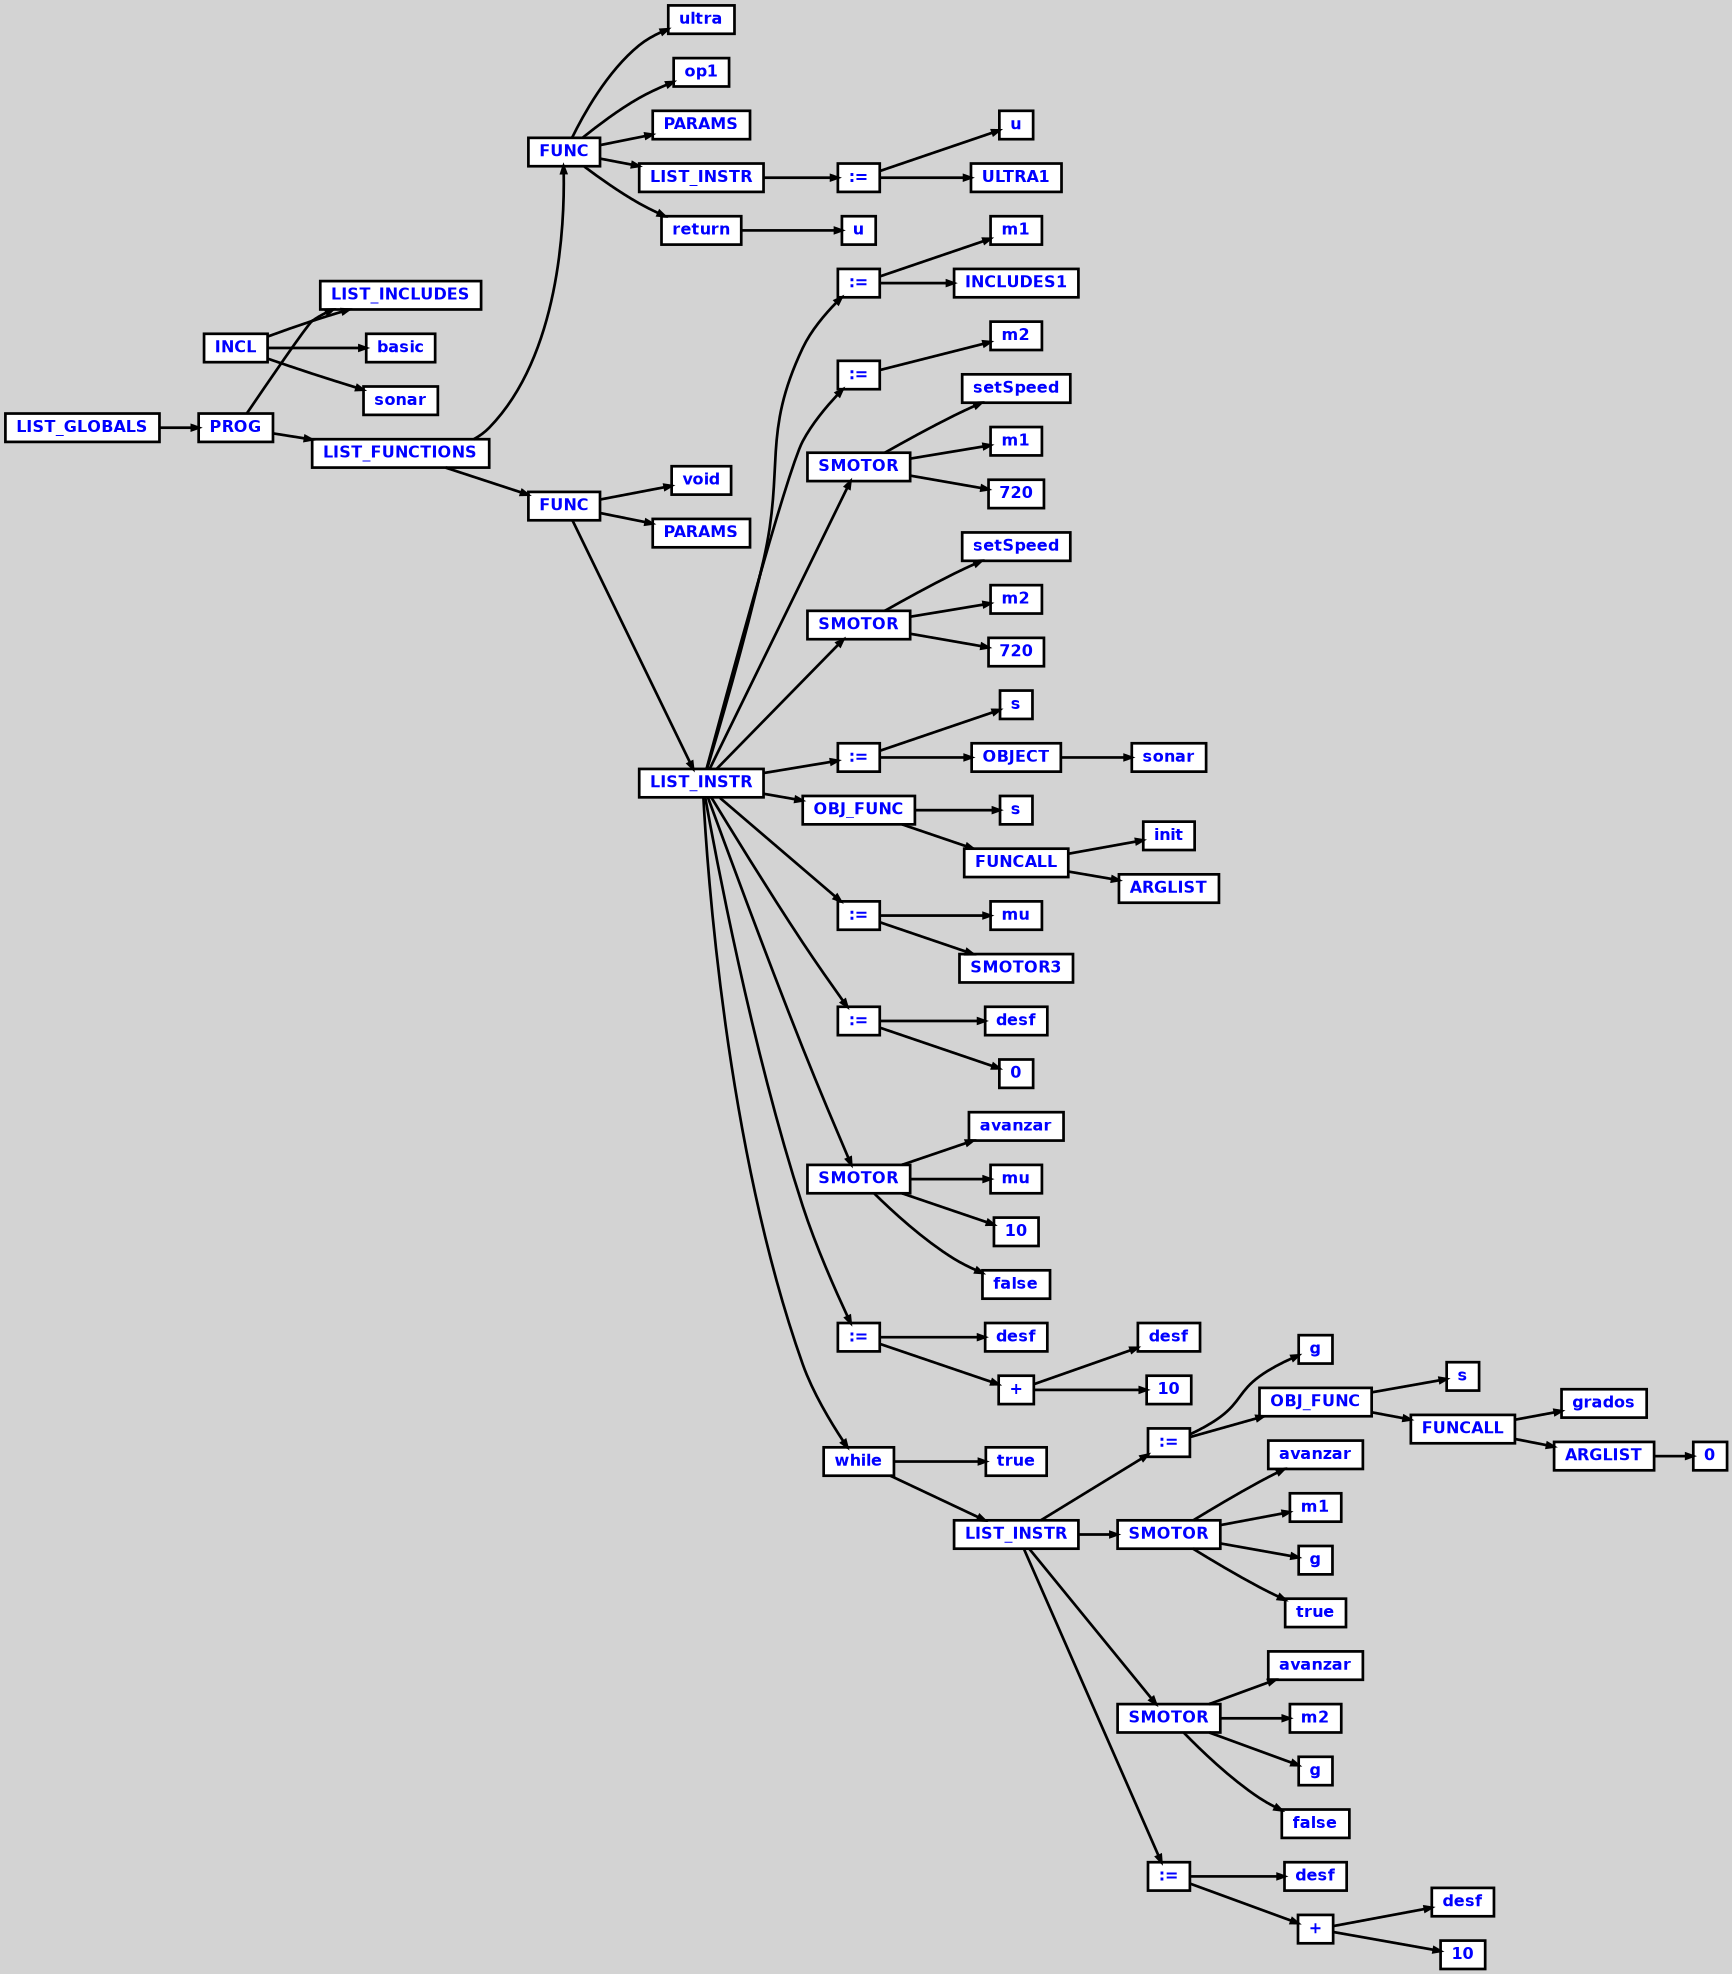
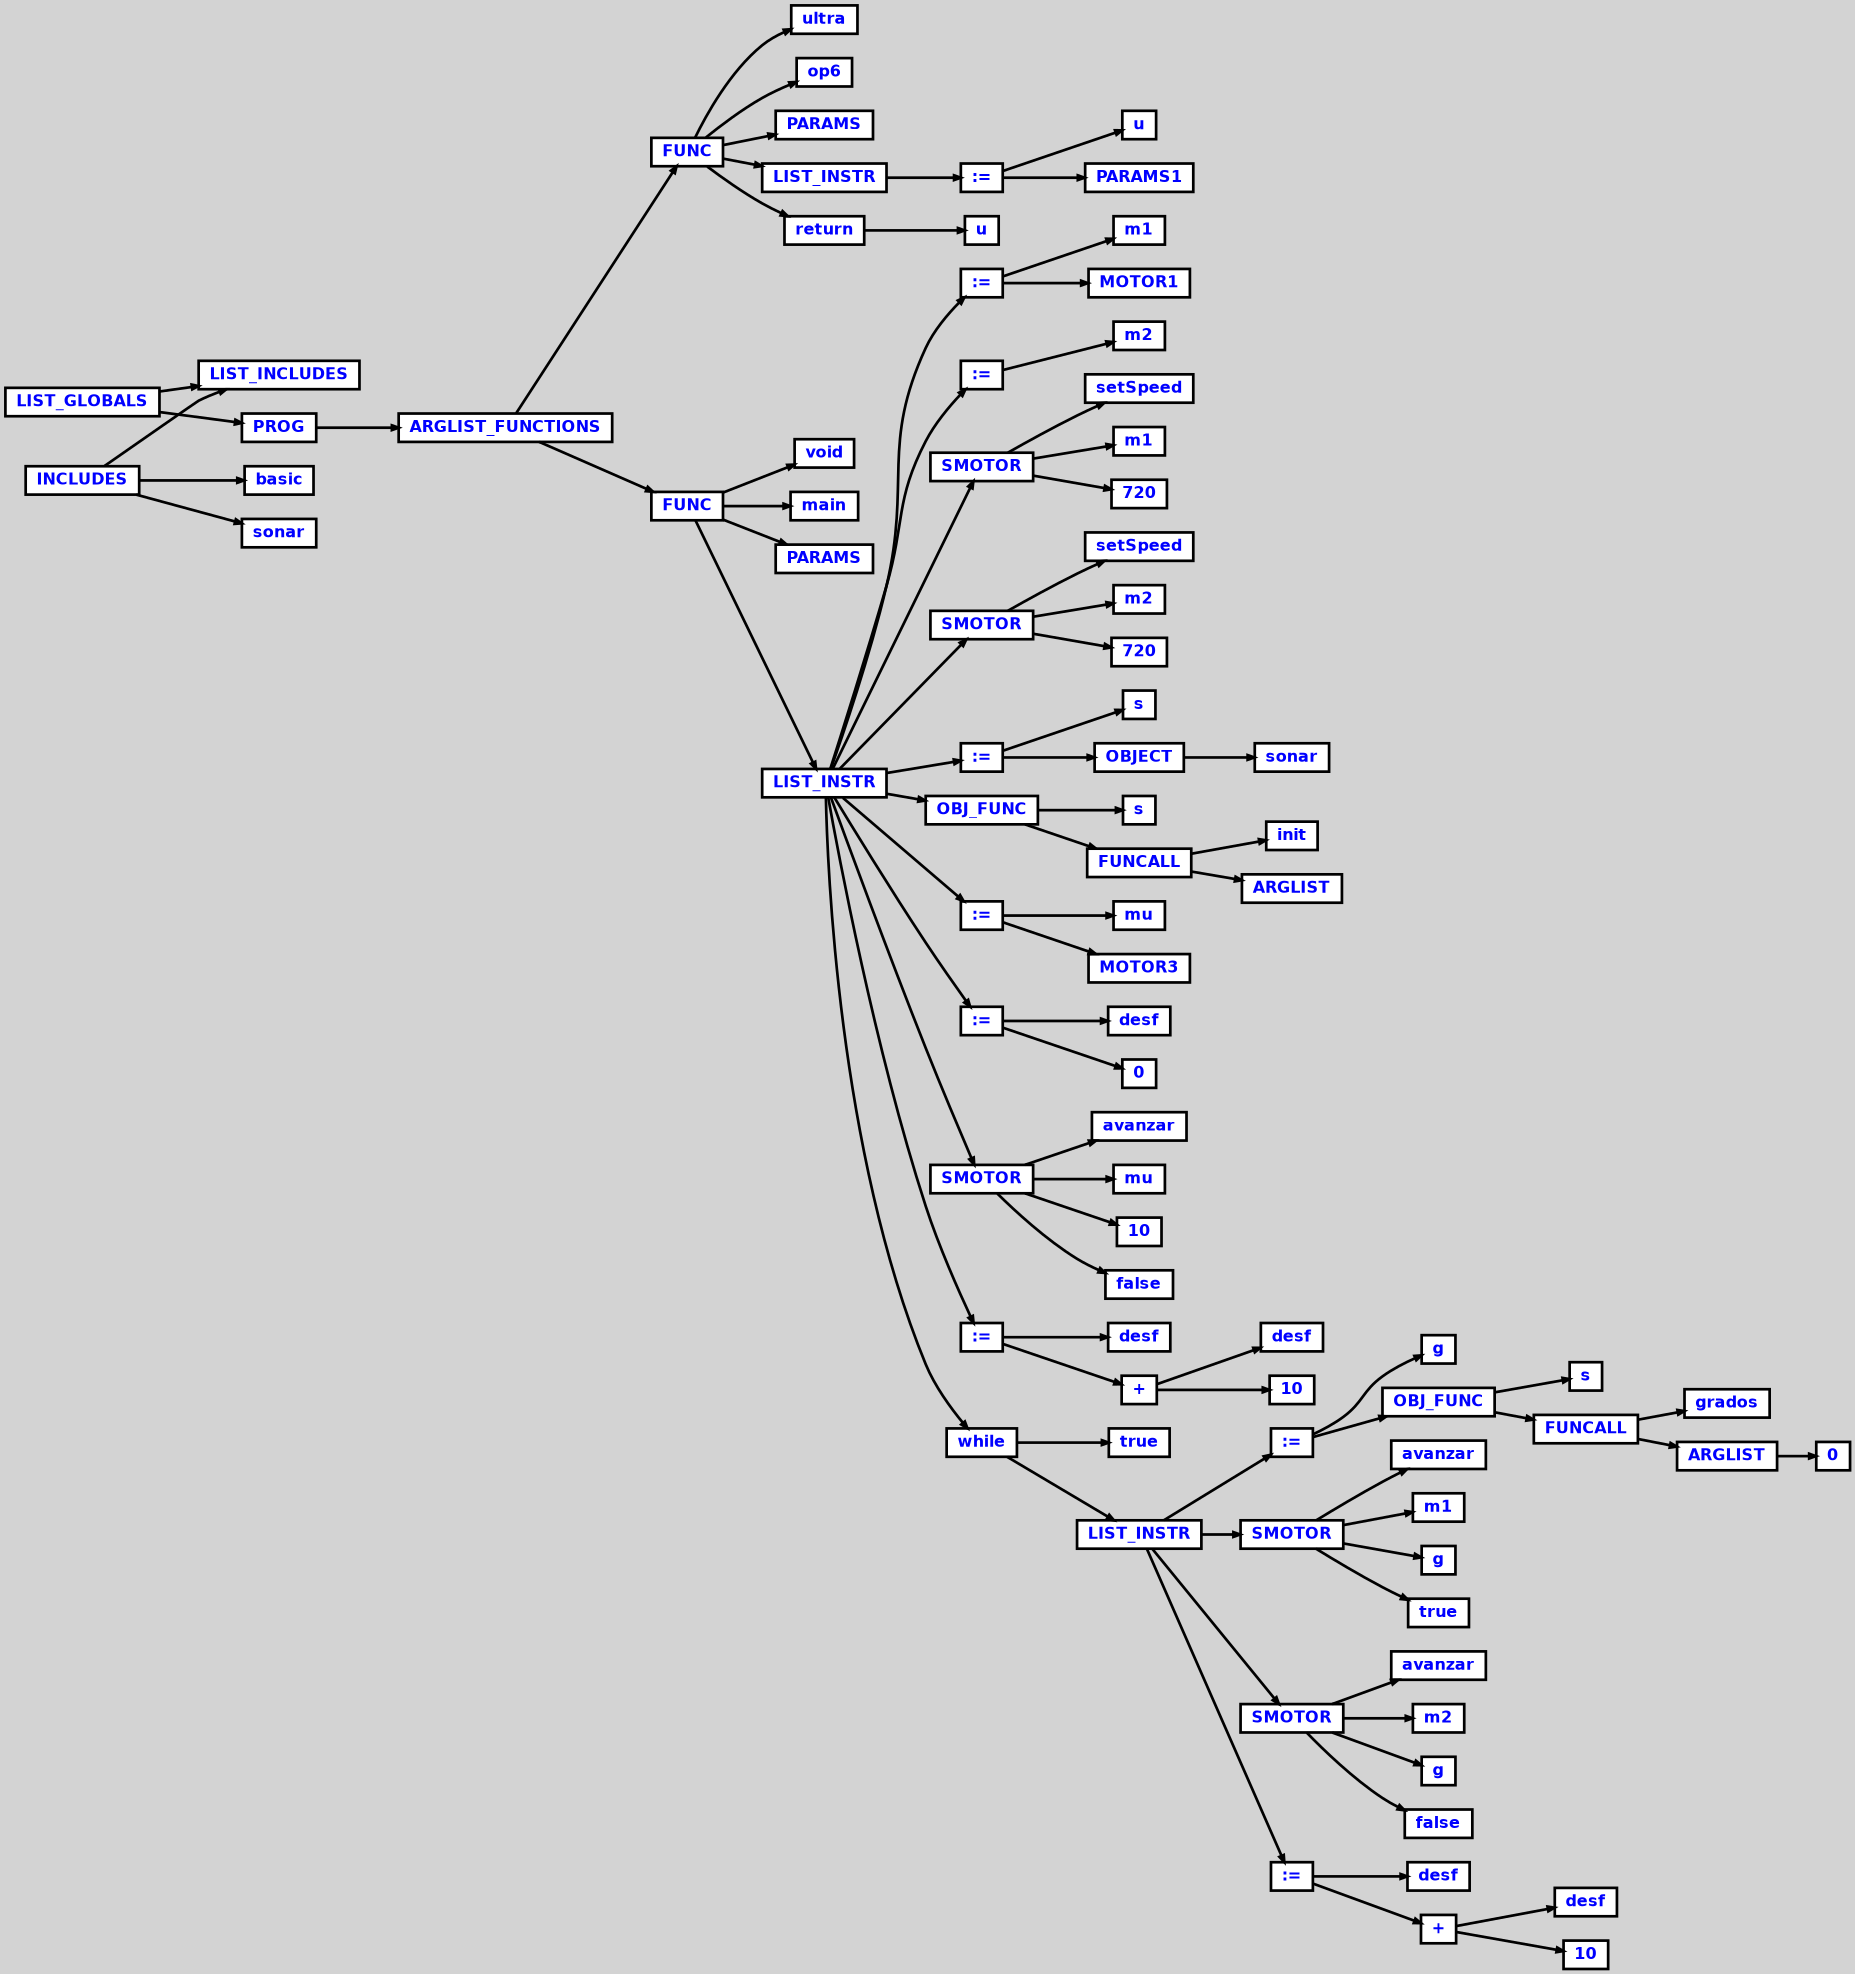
node "op1": label "op1" -> "op6"
node "ULTRA1": label "ULTRA1" -> "PARAMS1"
node "INCLUDES1": label "INCLUDES1" -> "MOTOR1"
node "INCL": label "INCL" -> "INCLUDES"
edge "PROG" -> "LIST_INCLUDES": now "LIST_GLOBALS" -> "LIST_INCLUDES"
node "LIST_FUNCTIONS": label "LIST_FUNCTIONS" -> "ARGLIST_FUNCTIONS"
node "main": added
node "SMOTOR3": label "SMOTOR3" -> "MOTOR3"
